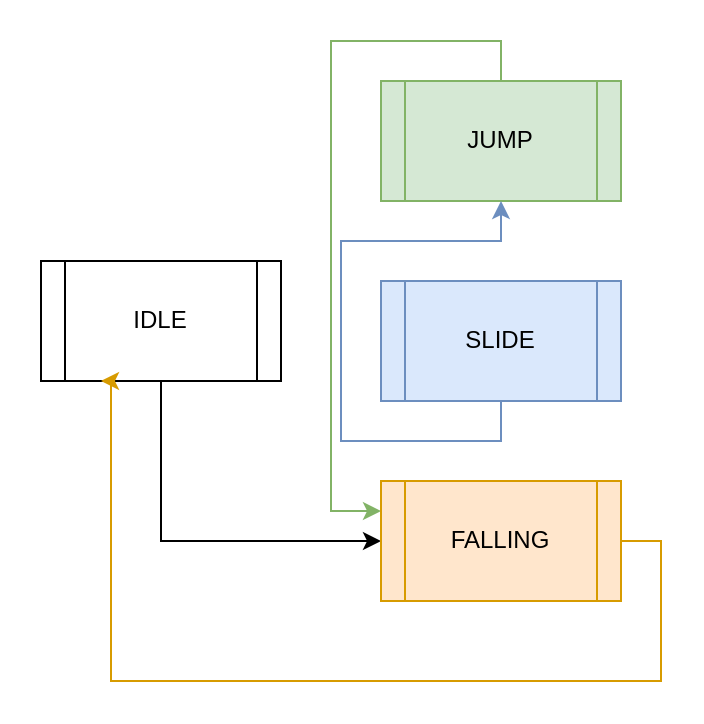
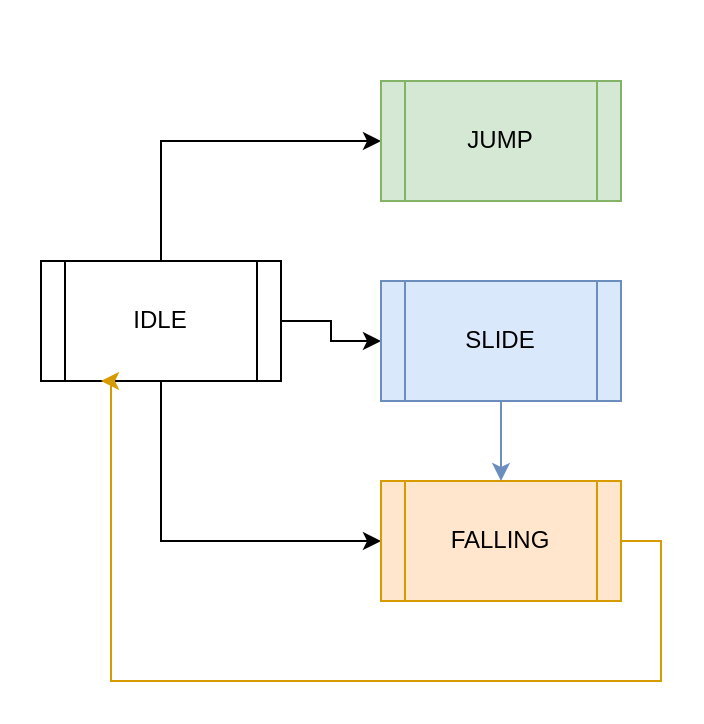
edge "JUMP" -> "FALLING": removed
edge "IDLE" -> "JUMP": added
edge "IDLE" -> "SLIDE": added
edge "SLIDE" -> "JUMP": now "SLIDE" -> "FALLING"
